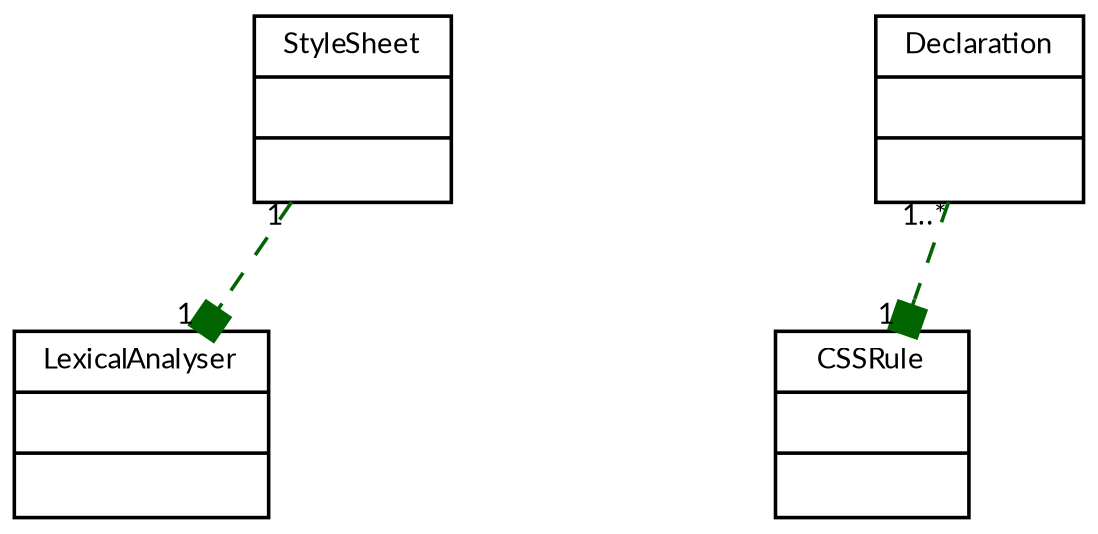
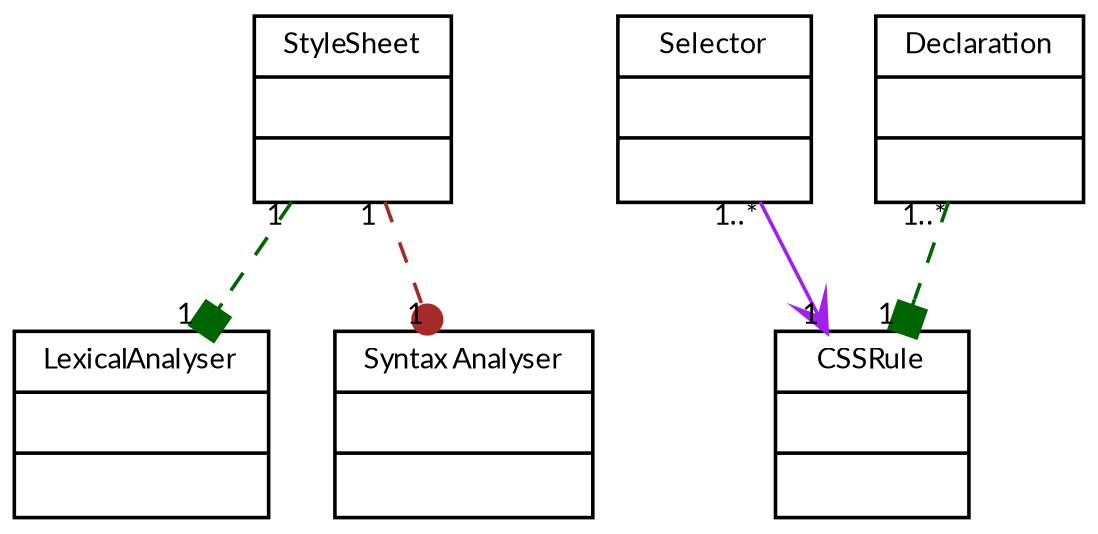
node "Selector": added
node "Syntax Analyser": added
